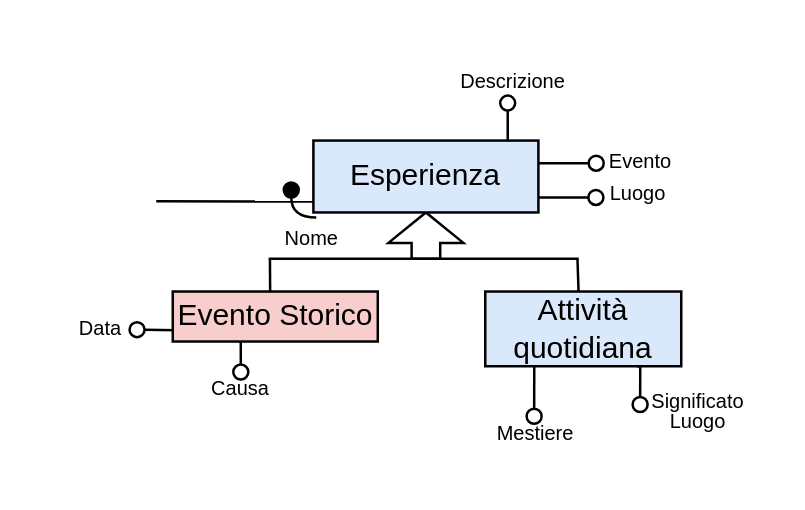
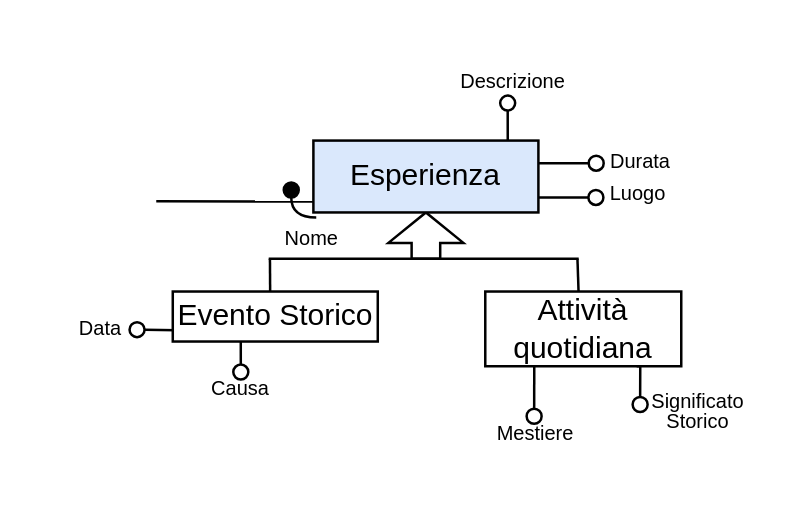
node "Evento": label "Evento" -> "Durata"
node "Evento Storico": fillcolor #f8cecc -> #ffffff
node "Attività quotidiana": fillcolor #dae8fc -> #ffffff
node "Significato Luogo": label "Significato Luogo" -> "Significato Storico"
